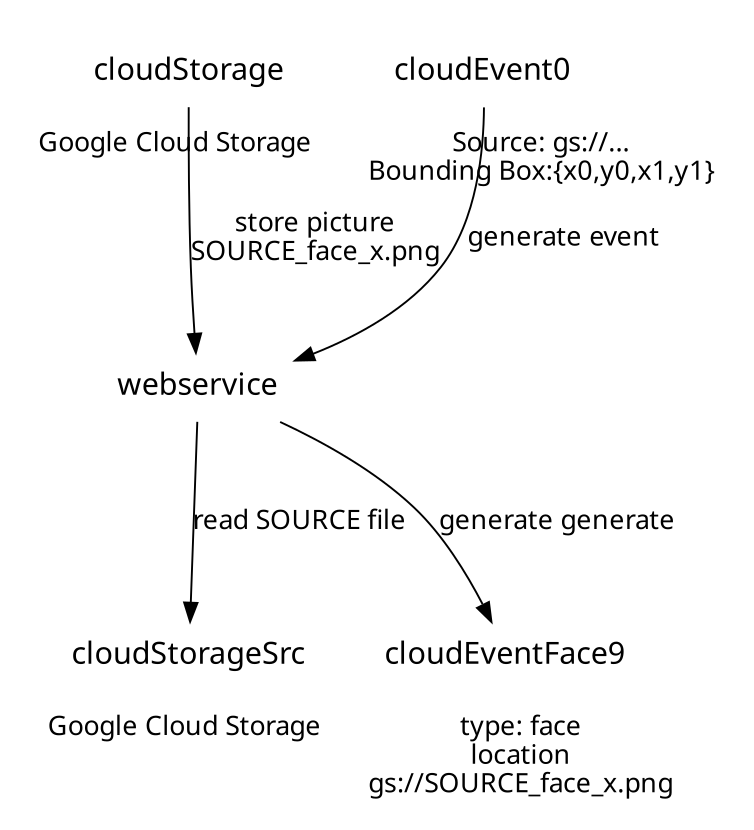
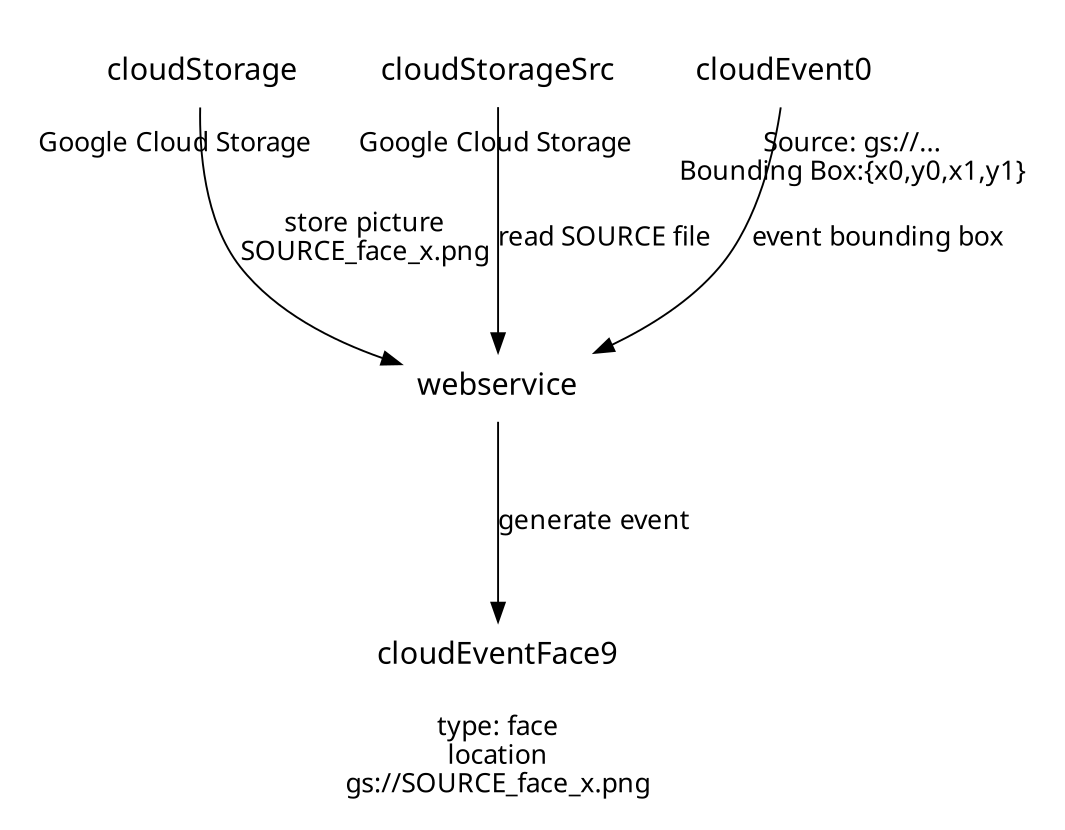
edge "cloudEvent0" -> "webservice": label "generate event" -> "event bounding box"
edge "webservice" -> "cloudStorageSrc": reversed
edge "webservice" -> "cloudEventFace9": label "generate generate" -> "generate event"
